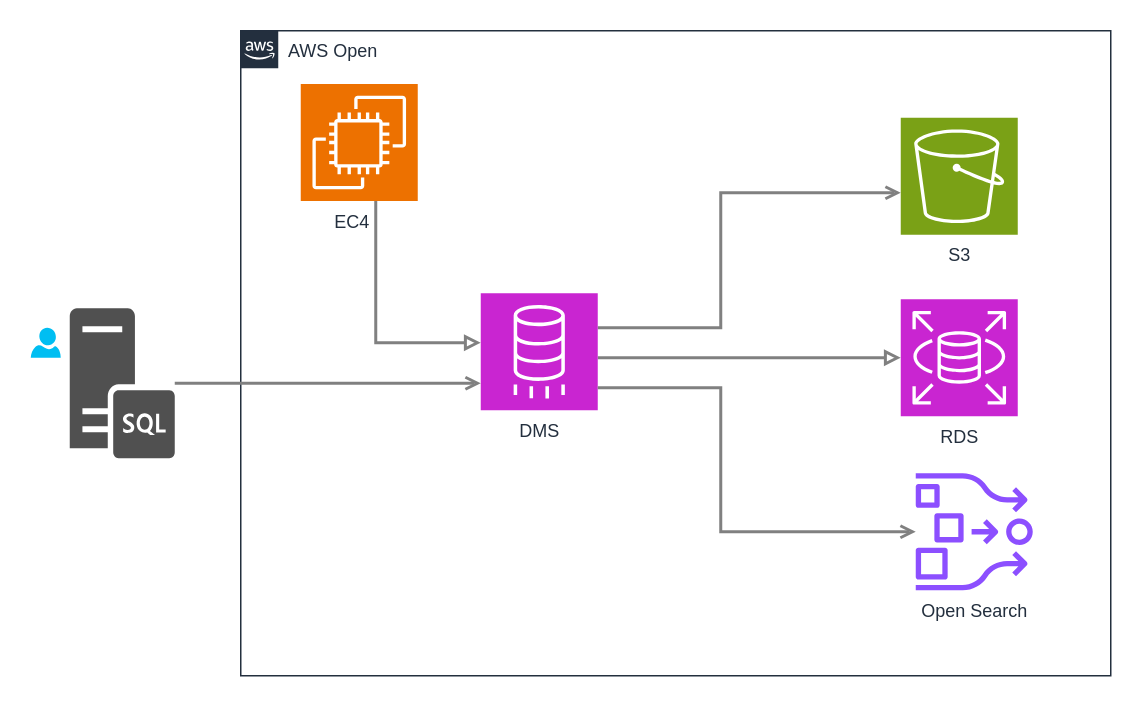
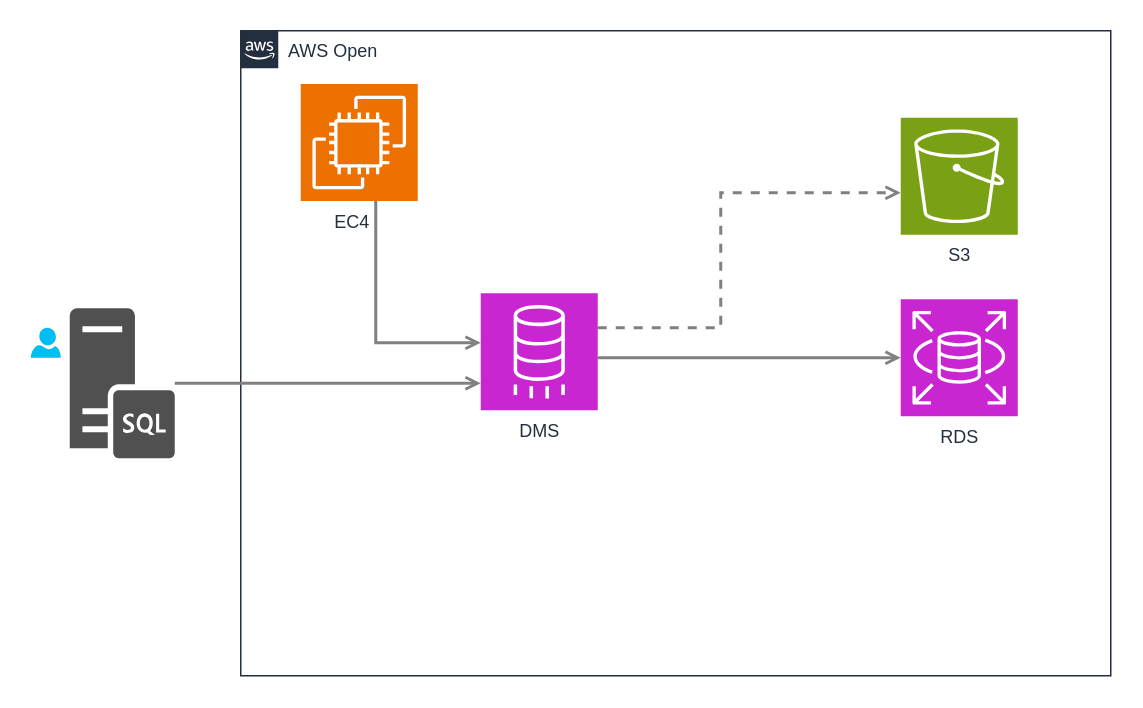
edge "DMS" -> "S3": style solid -> dashed
edge "EC4" -> "DMS": arrowhead block -> open
edge "DMS" -> "RDS": arrowhead block -> open
edge "DMS" -> "Open Search": removed
node "Open Search": removed
